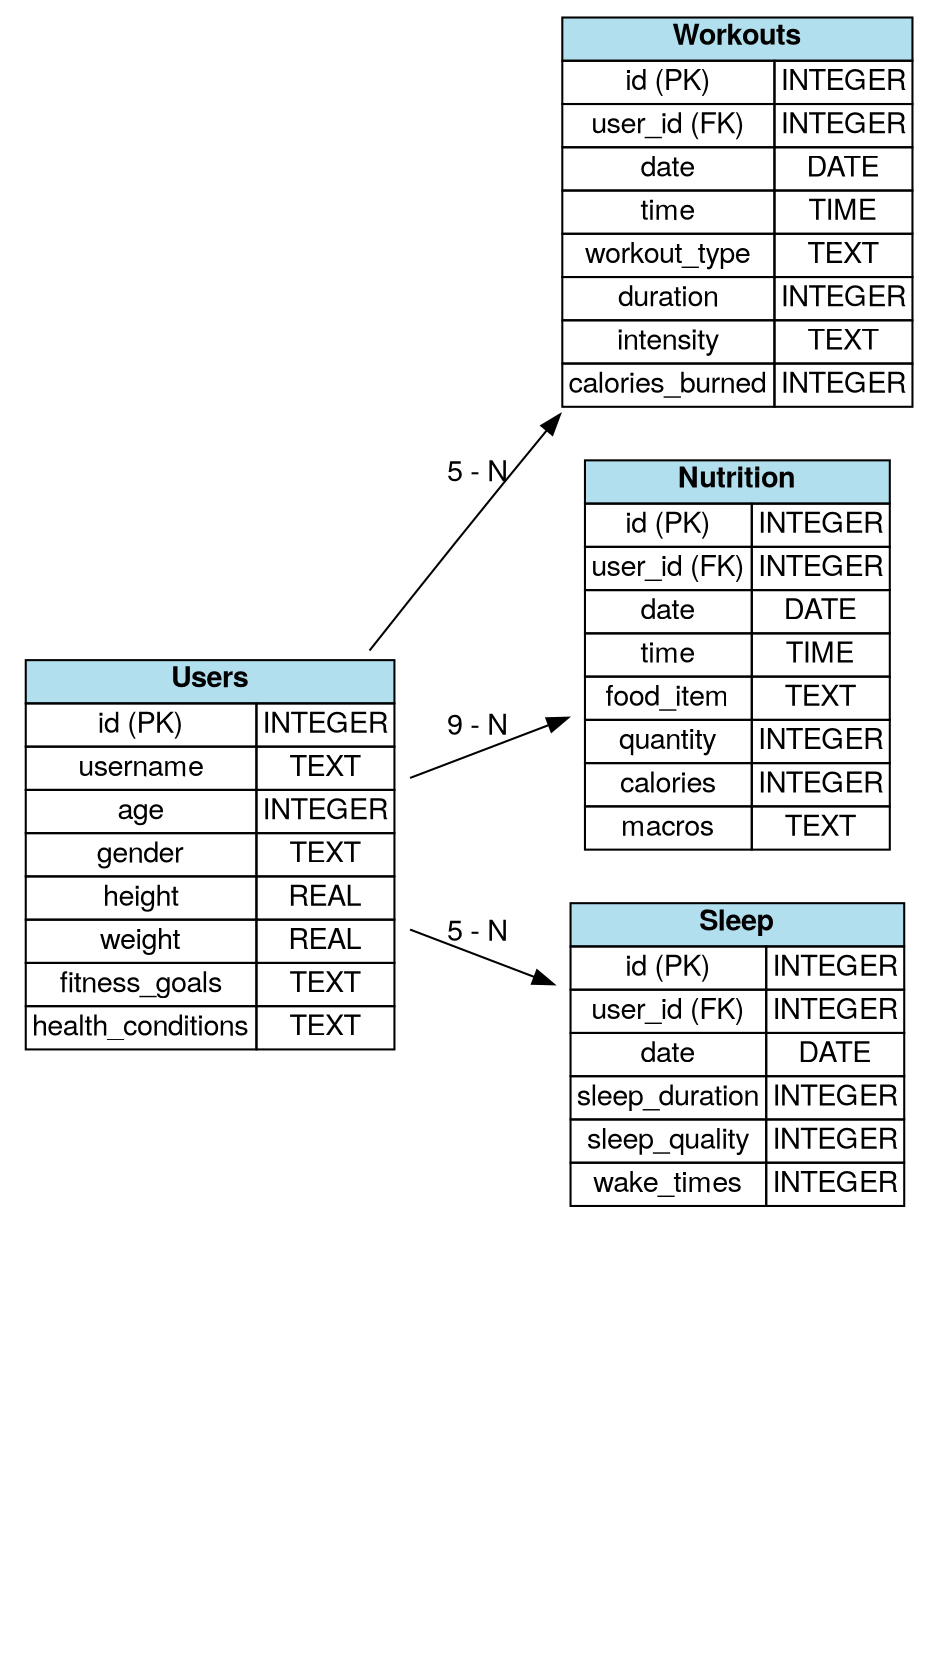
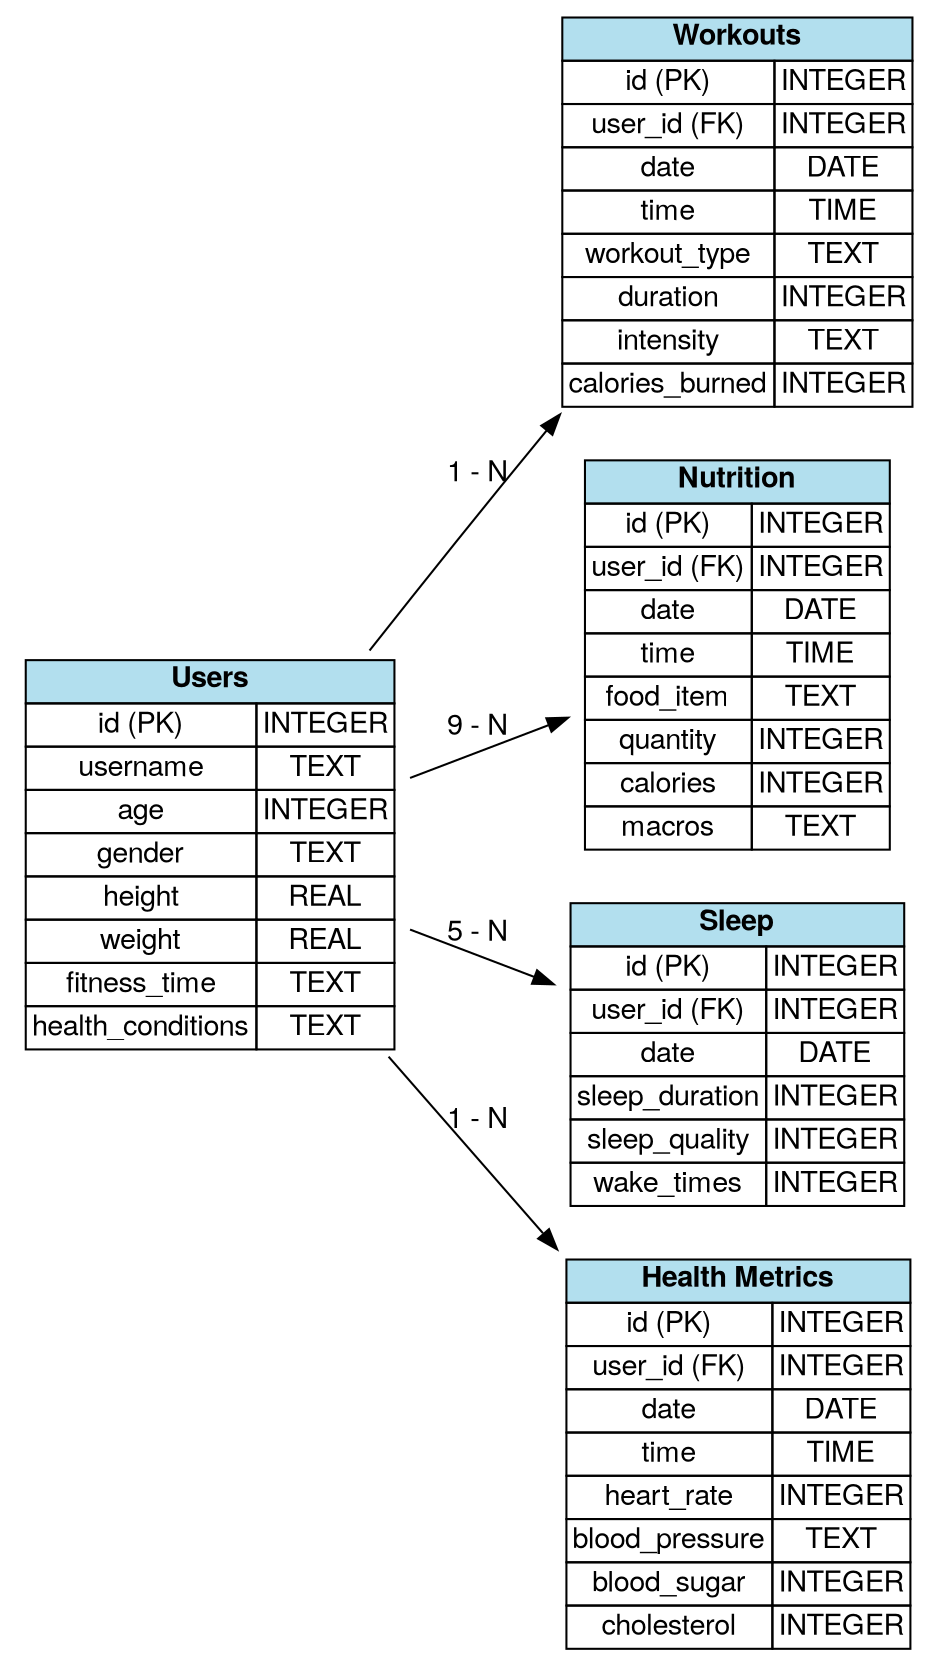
edge "Users" -> "Workouts": label "5 - N" -> "1 - N"
node "Users": text "fitness_goals" -> "fitness_time"
node "Health Metrics": added
